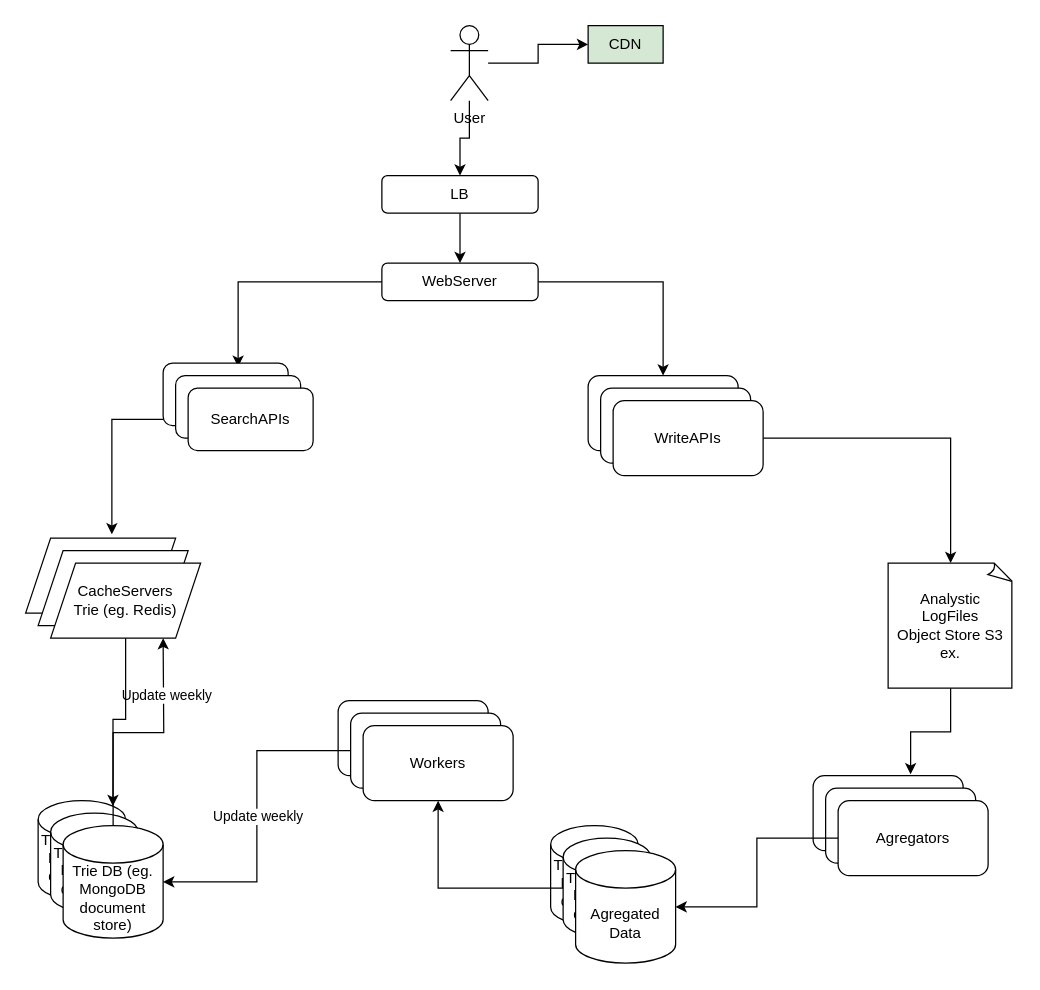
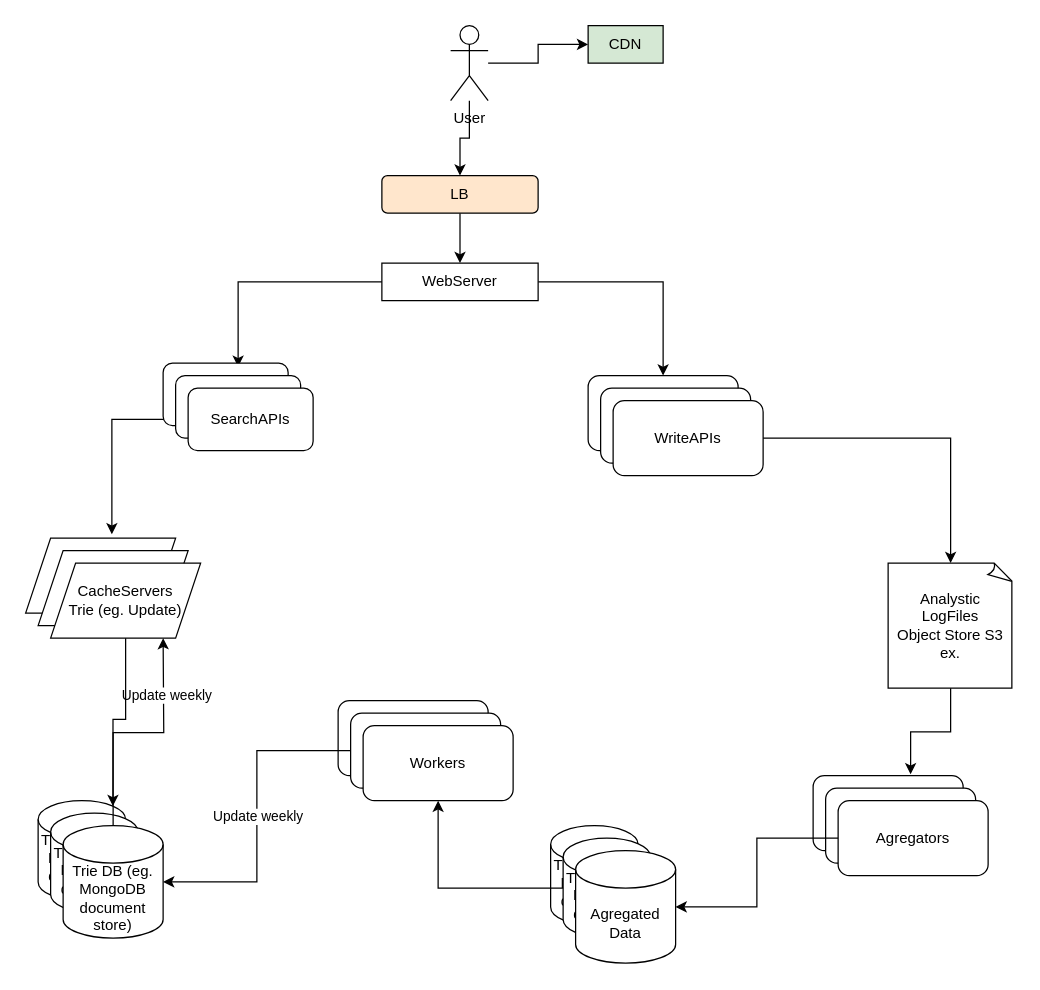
node "LB": fillcolor #ffffff -> #ffe6cc
node "WebServer": shape rounded rectangle -> rectangle
node "CacheServers Trie (eg. Redis)": label "CacheServers Trie (eg. Redis)" -> "CacheServers Trie (eg. Update)"
